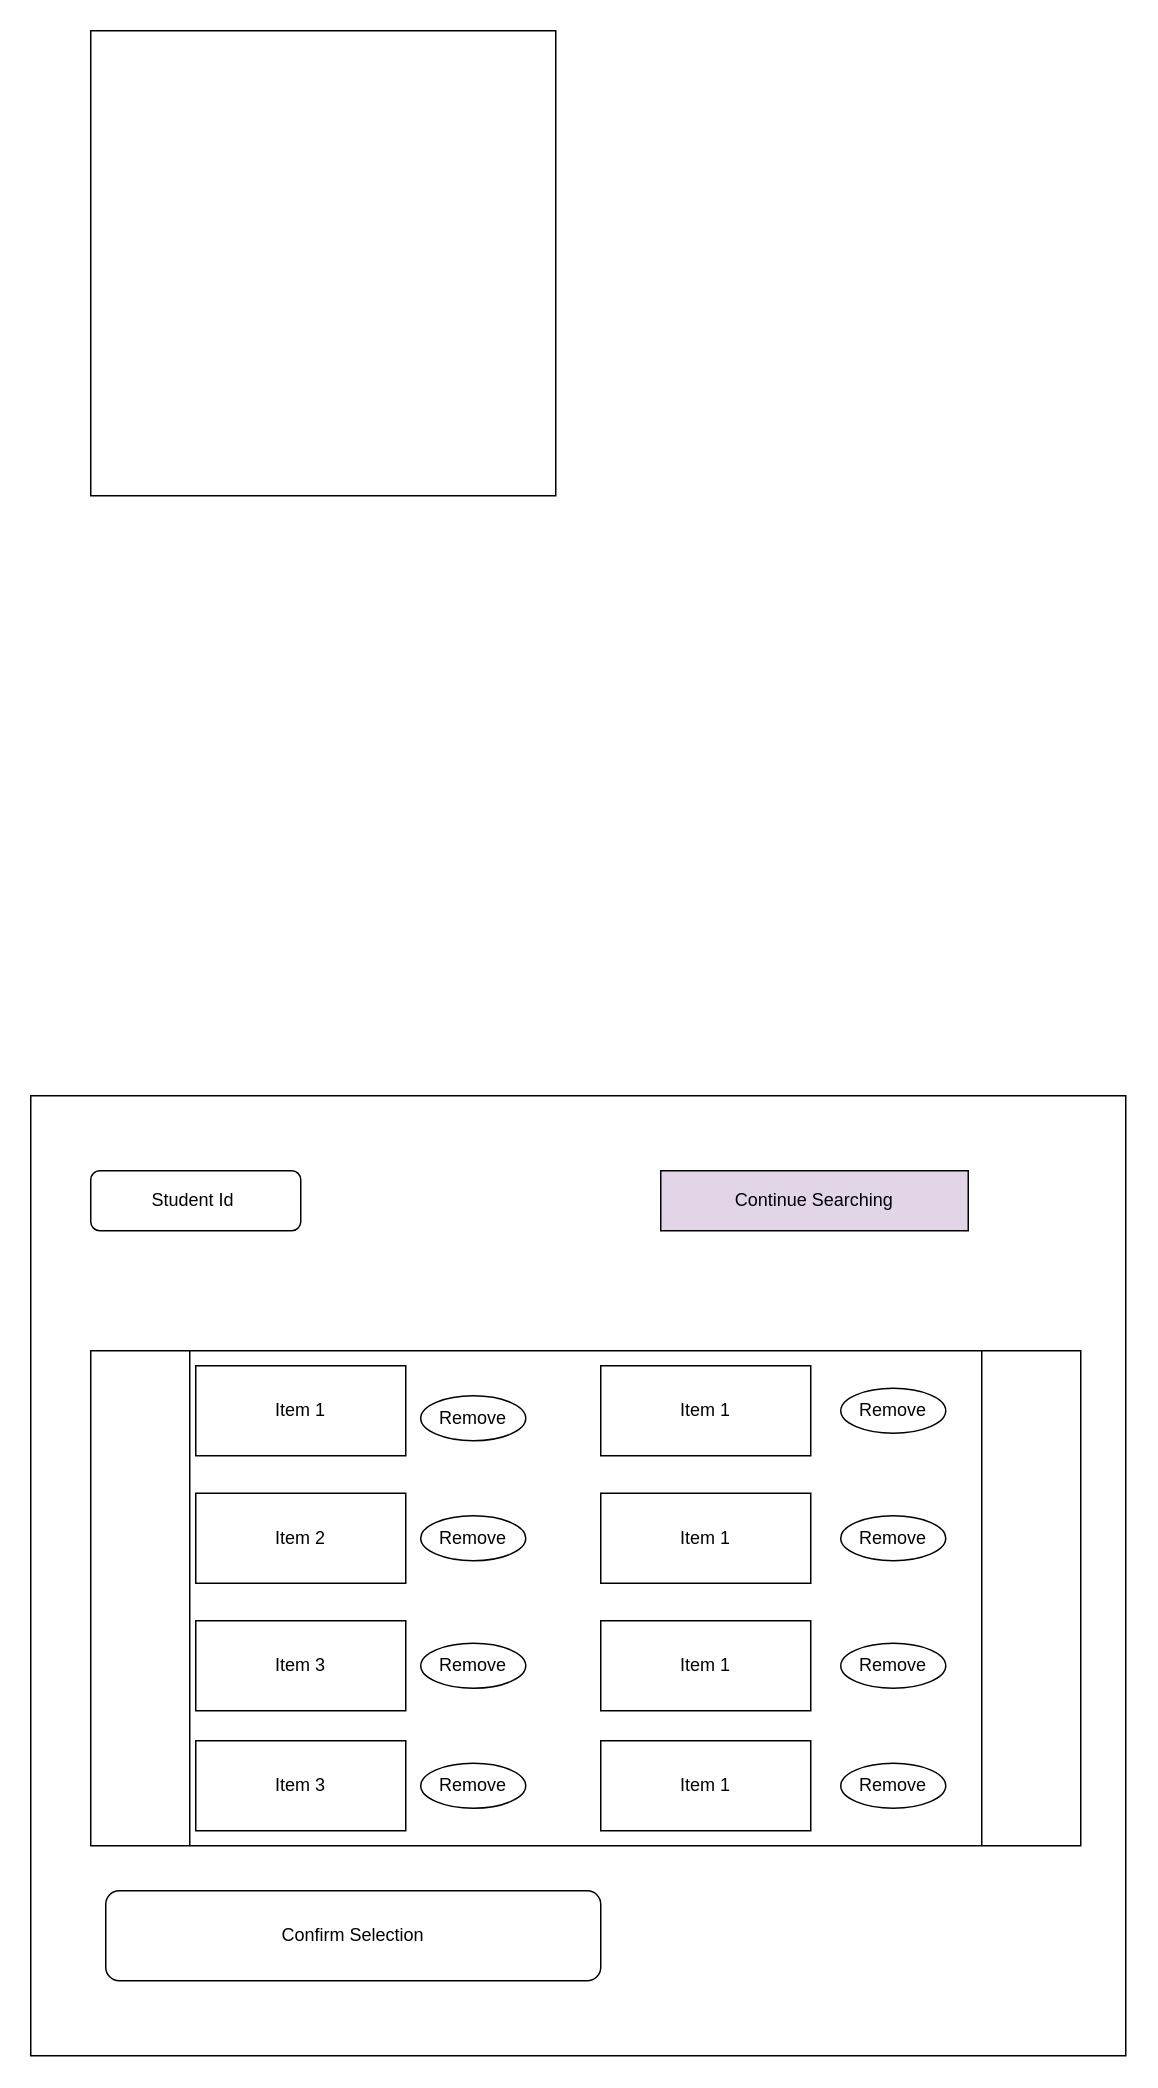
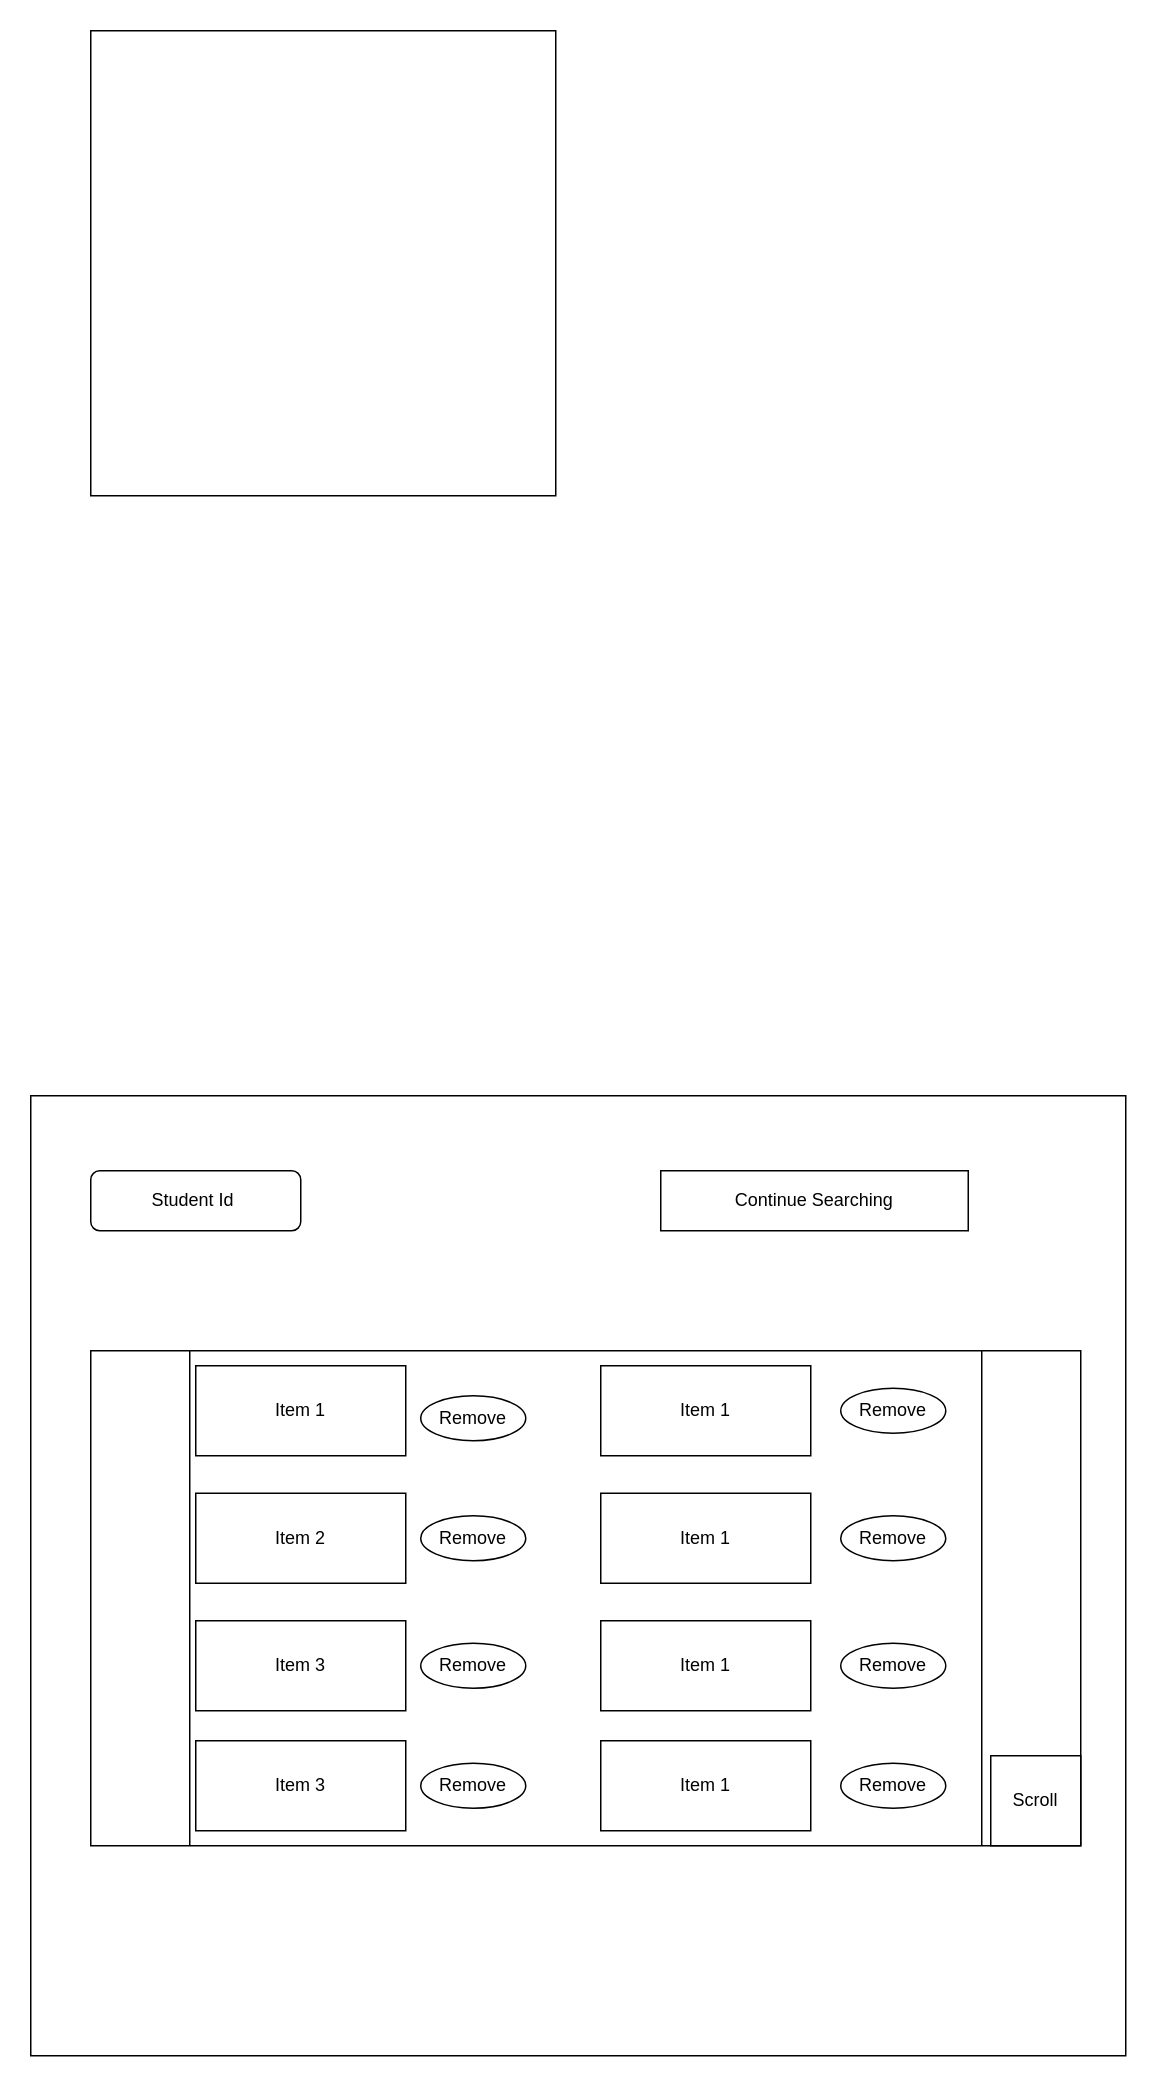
node "Continue Searching": fillcolor #e1d5e7 -> #ffffff
node "Scroll": added
node "Confirm Selection": removed
